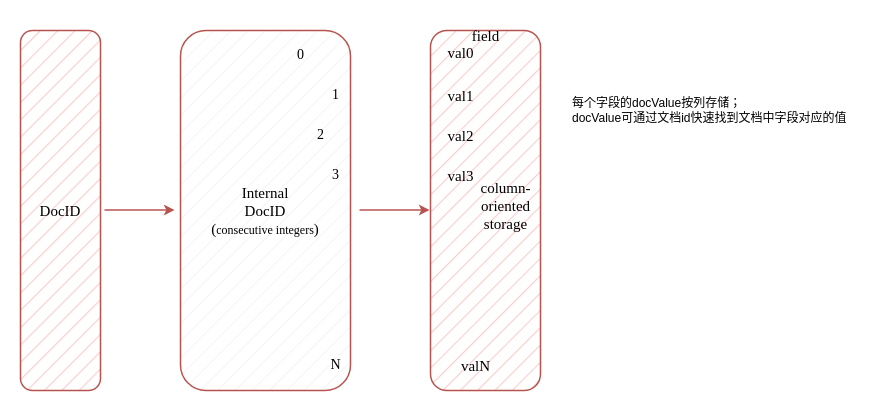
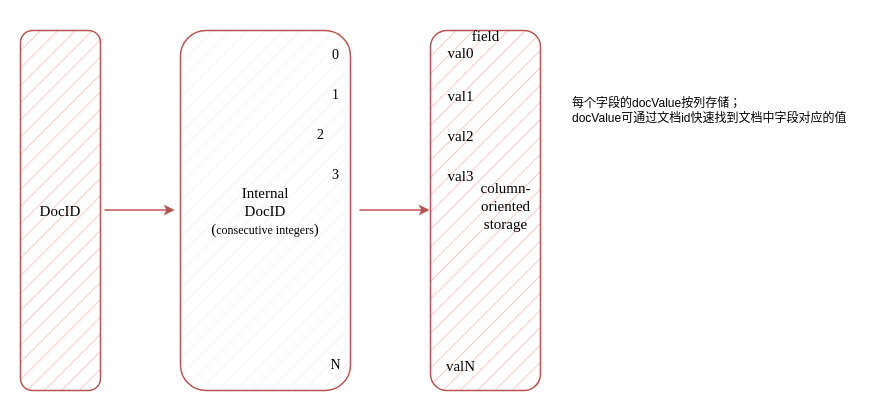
node "0": moved (301, 56) -> (336, 56)
node "valN": moved (476, 366) -> (461, 366)
